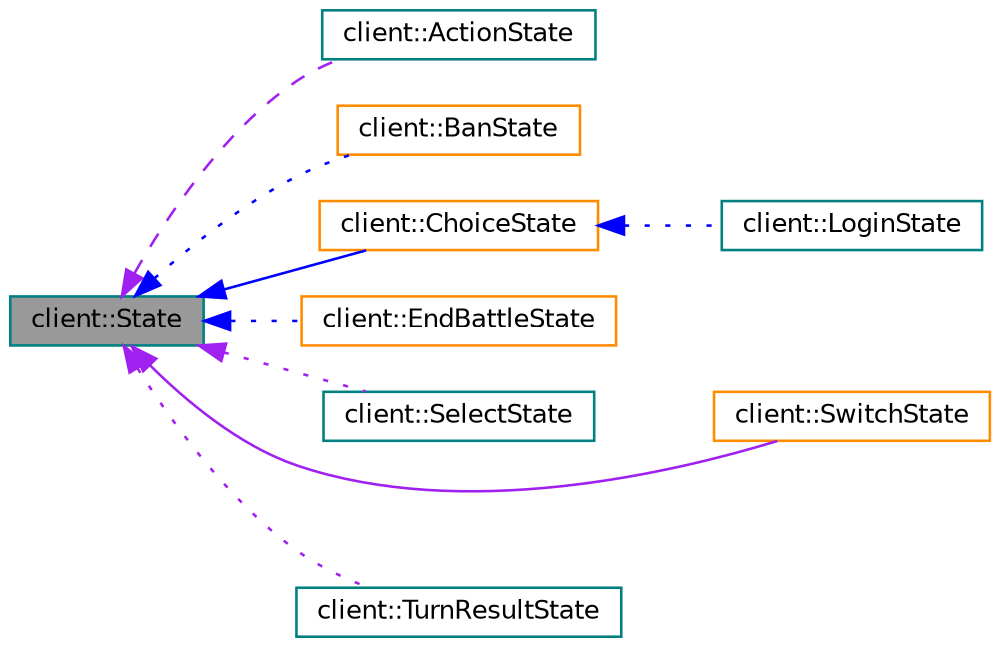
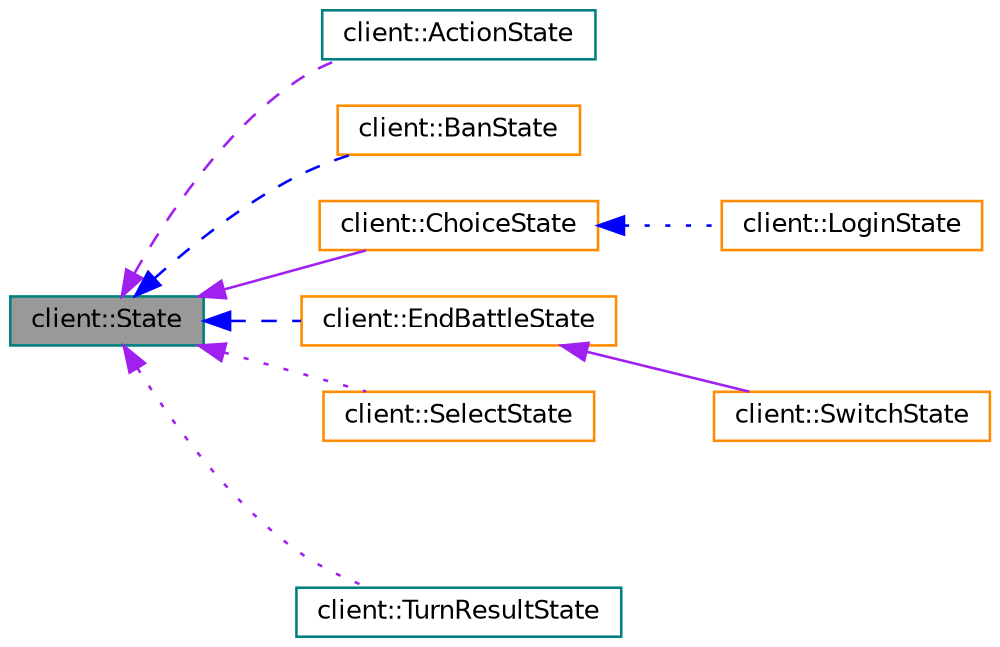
edge "client::BanState" -> "client::State": style dotted -> dashed
node "client::LoginState": color teal -> darkorange
edge "client::ChoiceState" -> "client::State": color blue -> purple
edge "client::EndBattleState" -> "client::State": style dotted -> dashed
node "client::SelectState": color teal -> darkorange
edge "client::SwitchState" -> "client::State": now "client::SwitchState" -> "client::EndBattleState"
